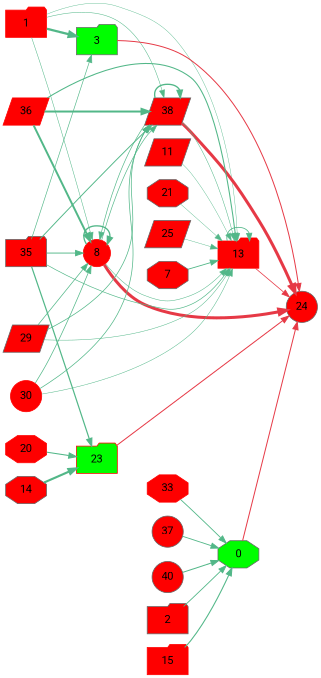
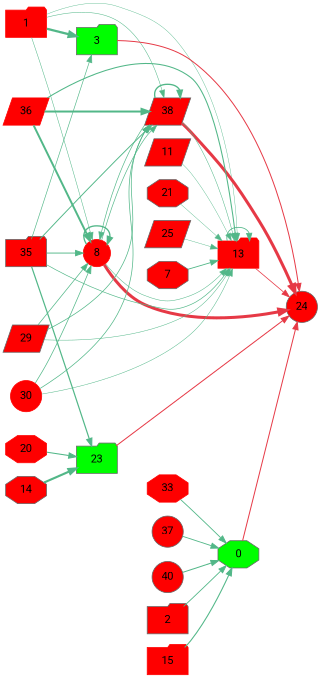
node "23": color red -> gray40
